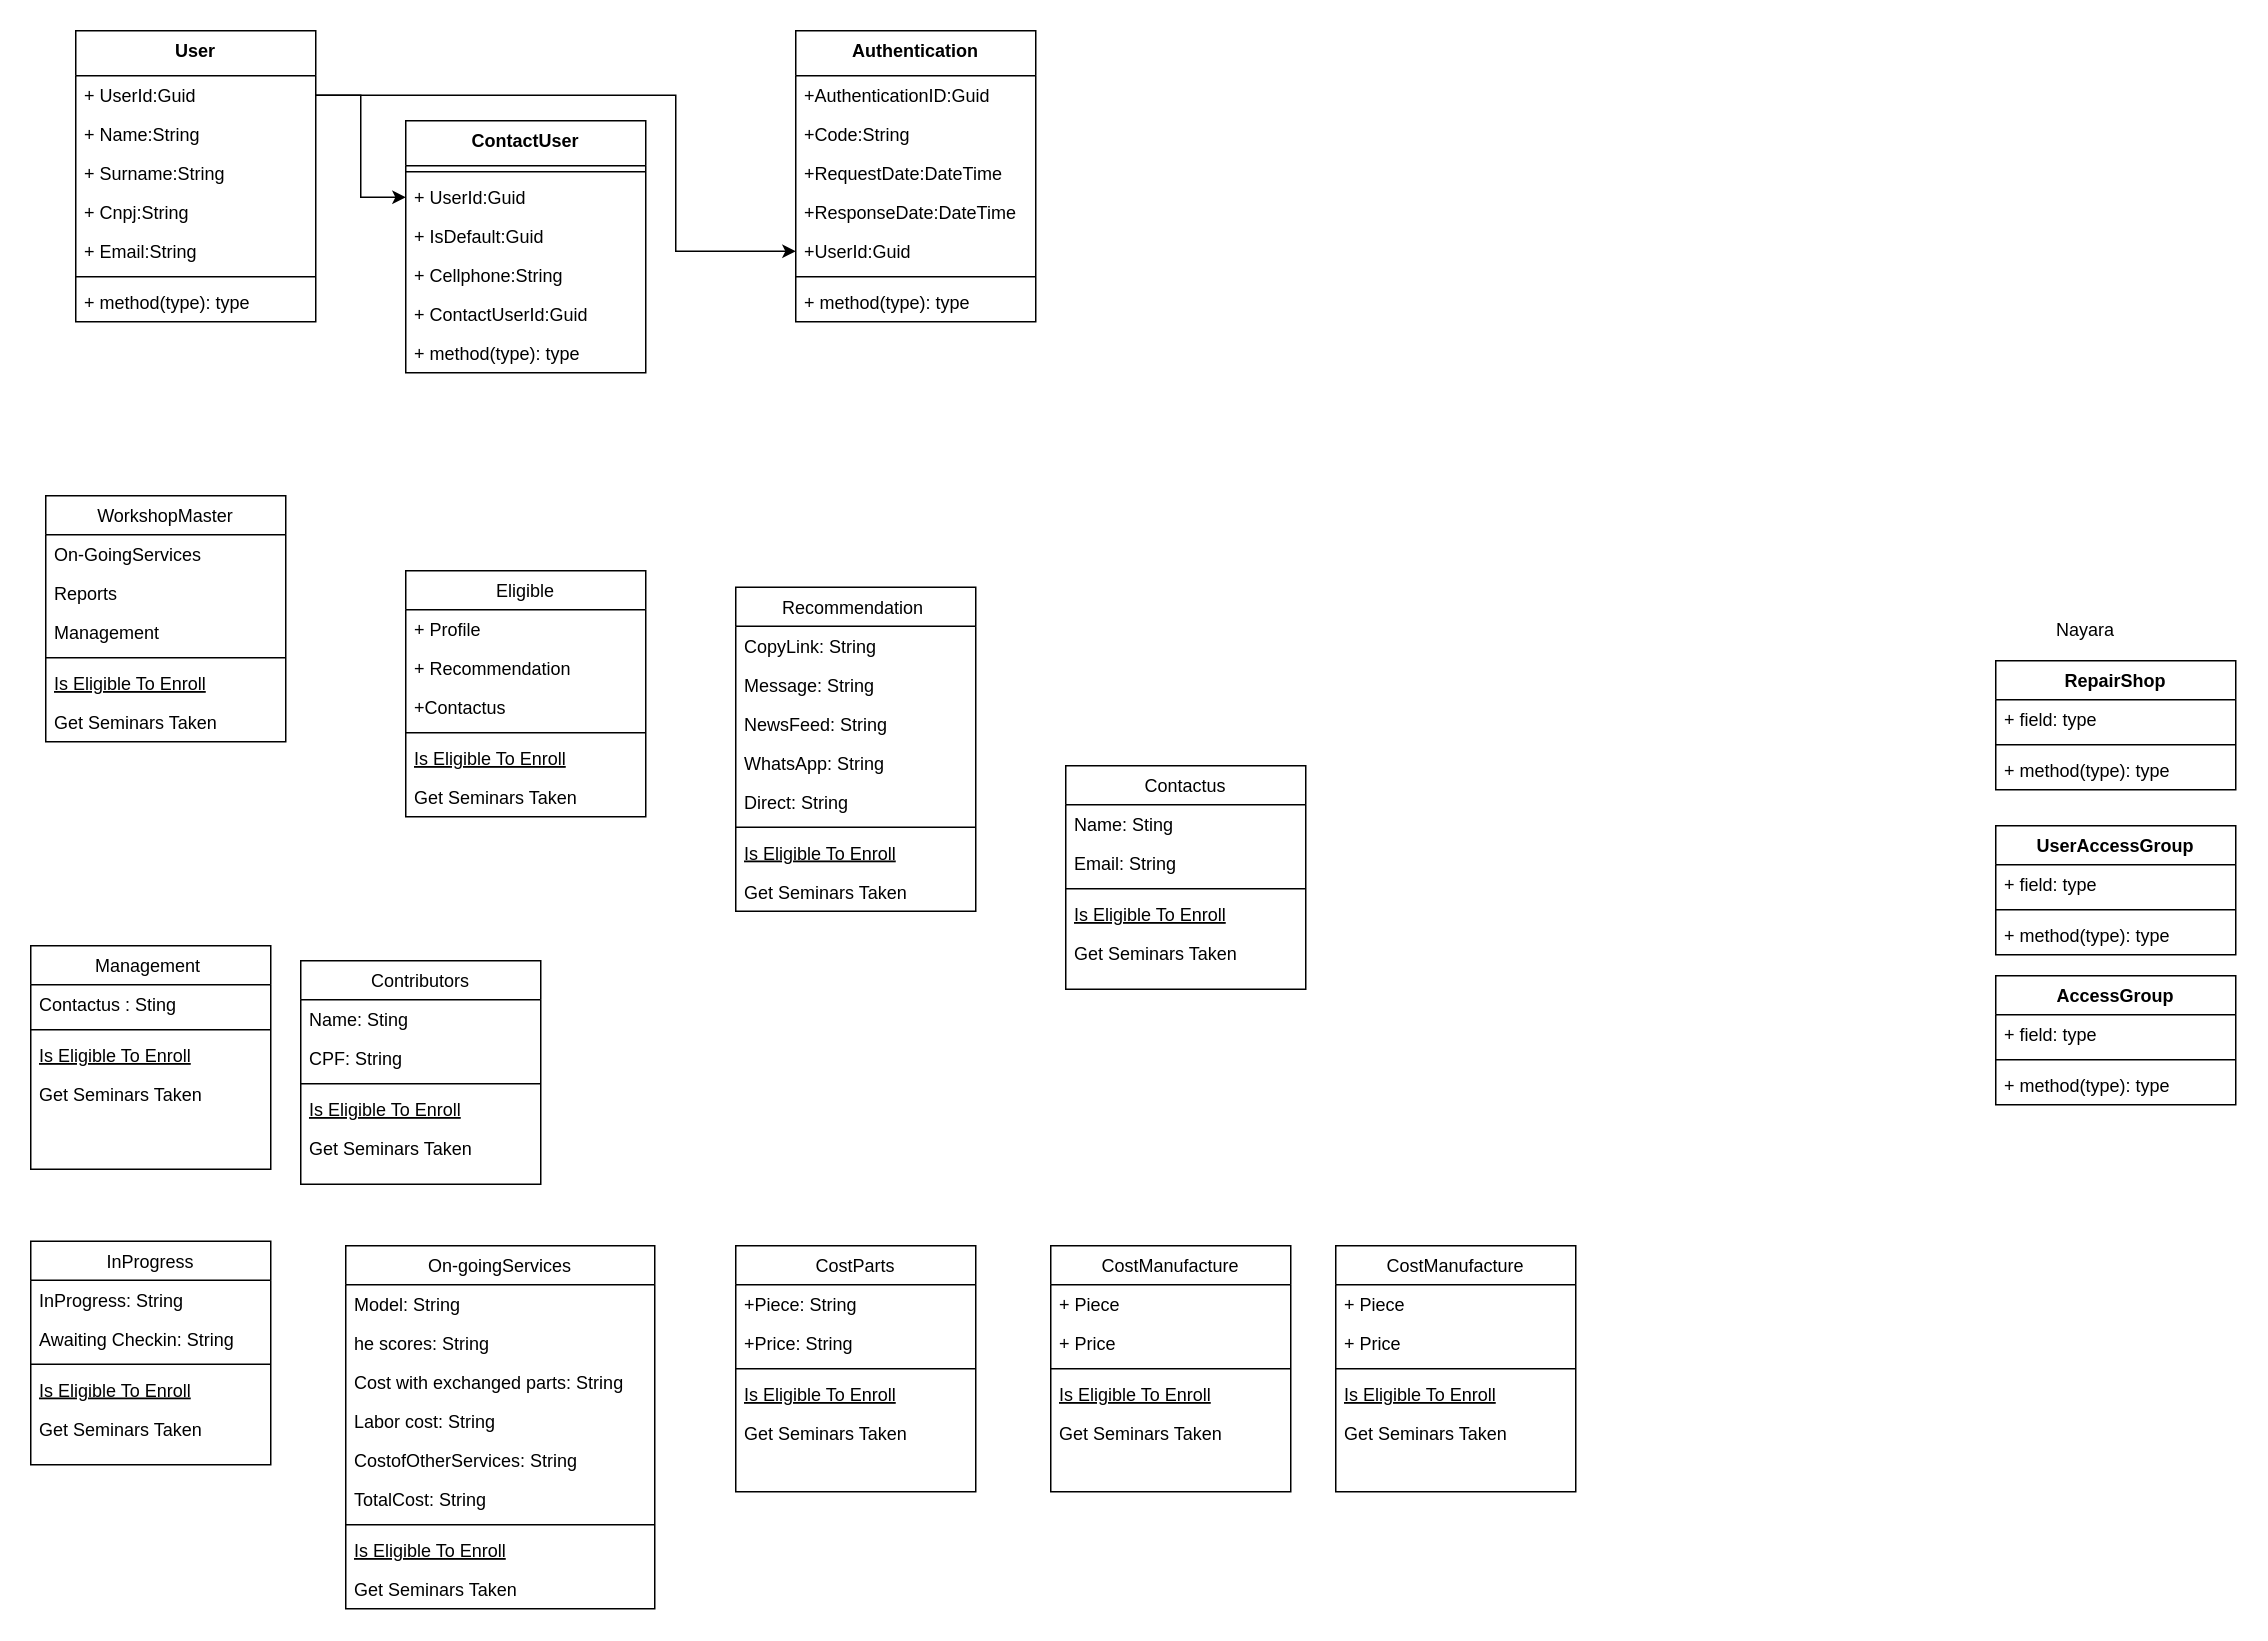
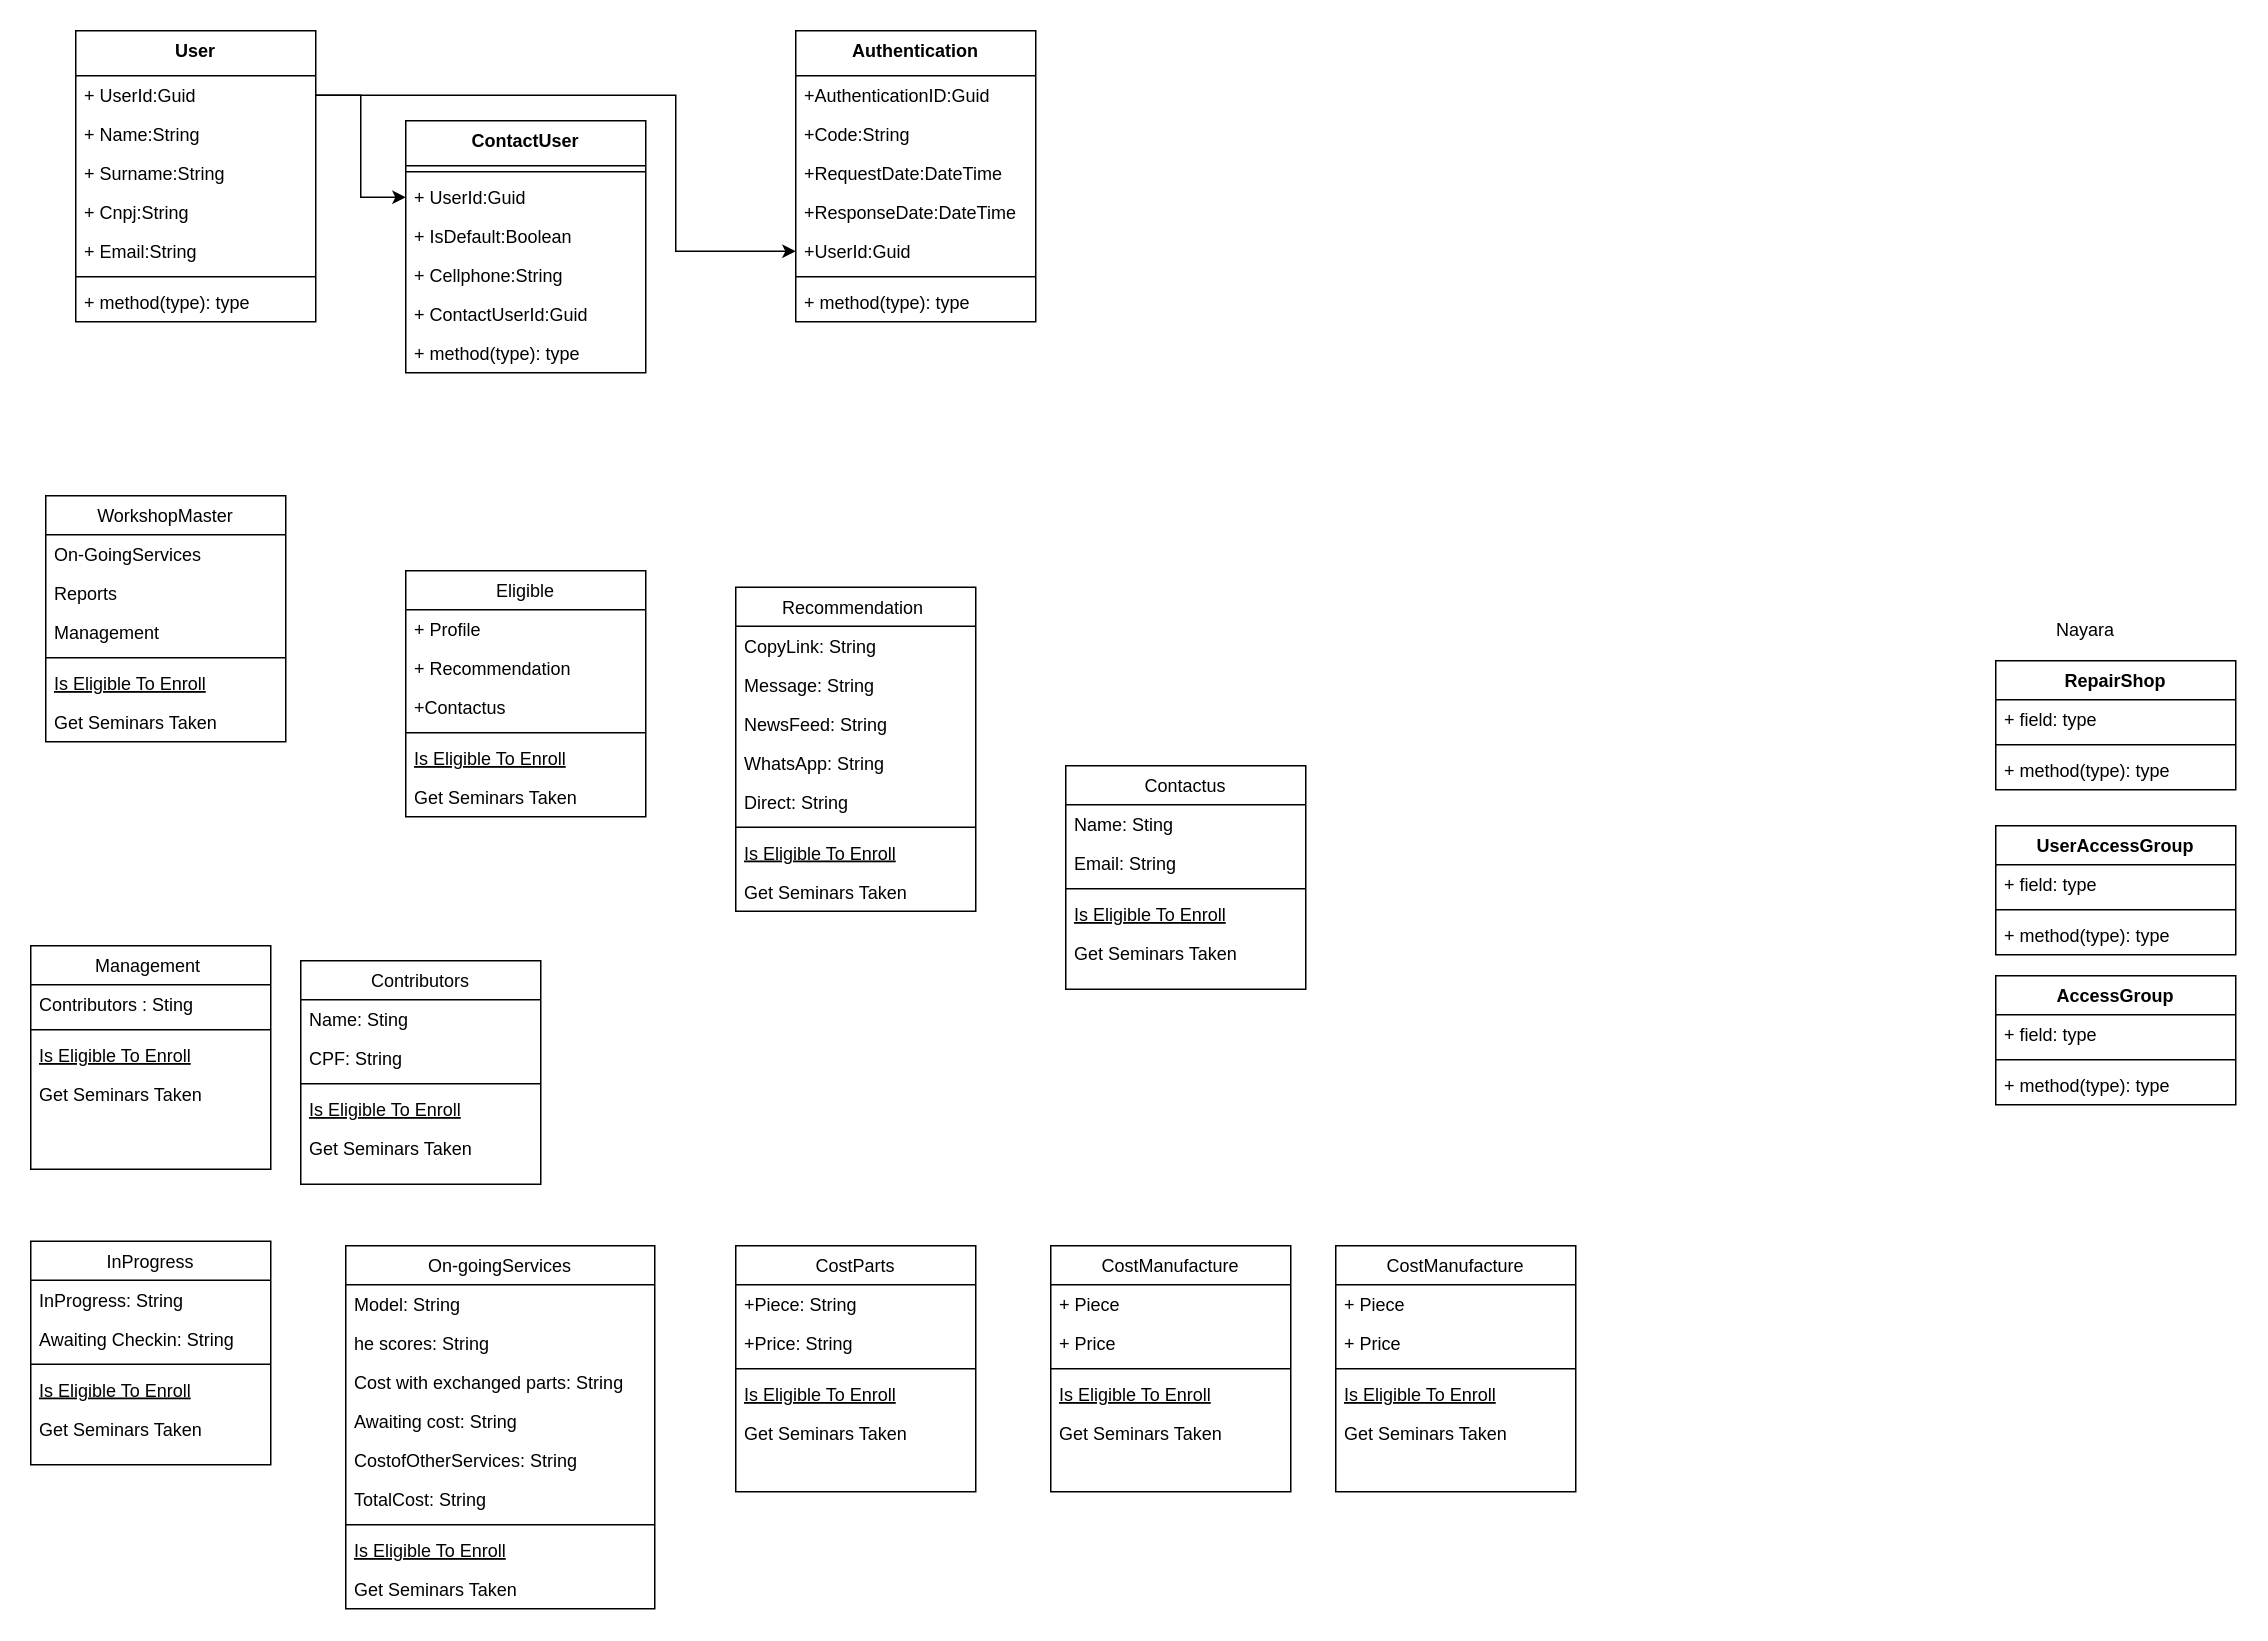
node "+ IsDefault:Guid": label "+ IsDefault:Guid" -> "+ IsDefault:Boolean"
node "Contactus : Sting": label "Contactus : Sting" -> "Contributors : Sting"
node "Labor cost: String": label "Labor cost: String" -> "Awaiting cost: String"
